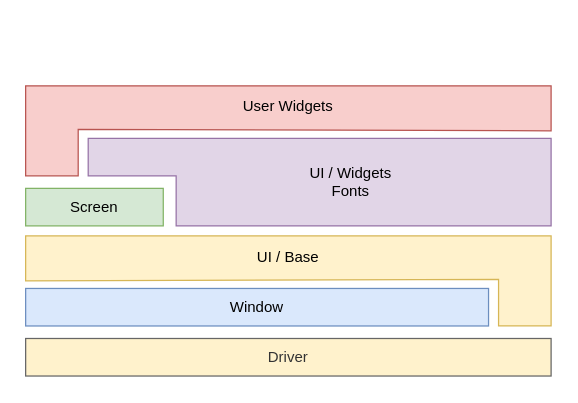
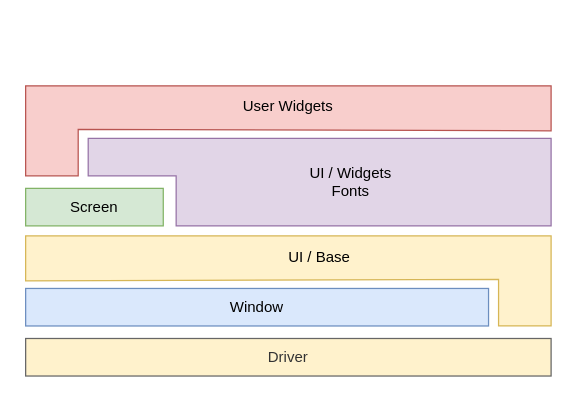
node "UI / Base": moved (288, 257) -> (319, 257)
